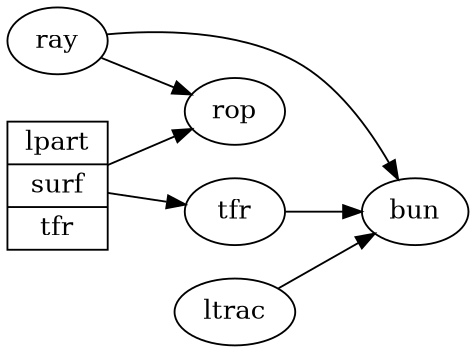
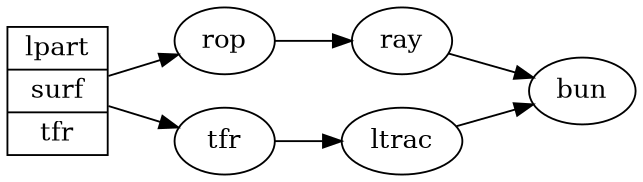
edge "ray" -> "rop": reversed
edge "tfr" -> "bun": now "tfr" -> "ltrac"
